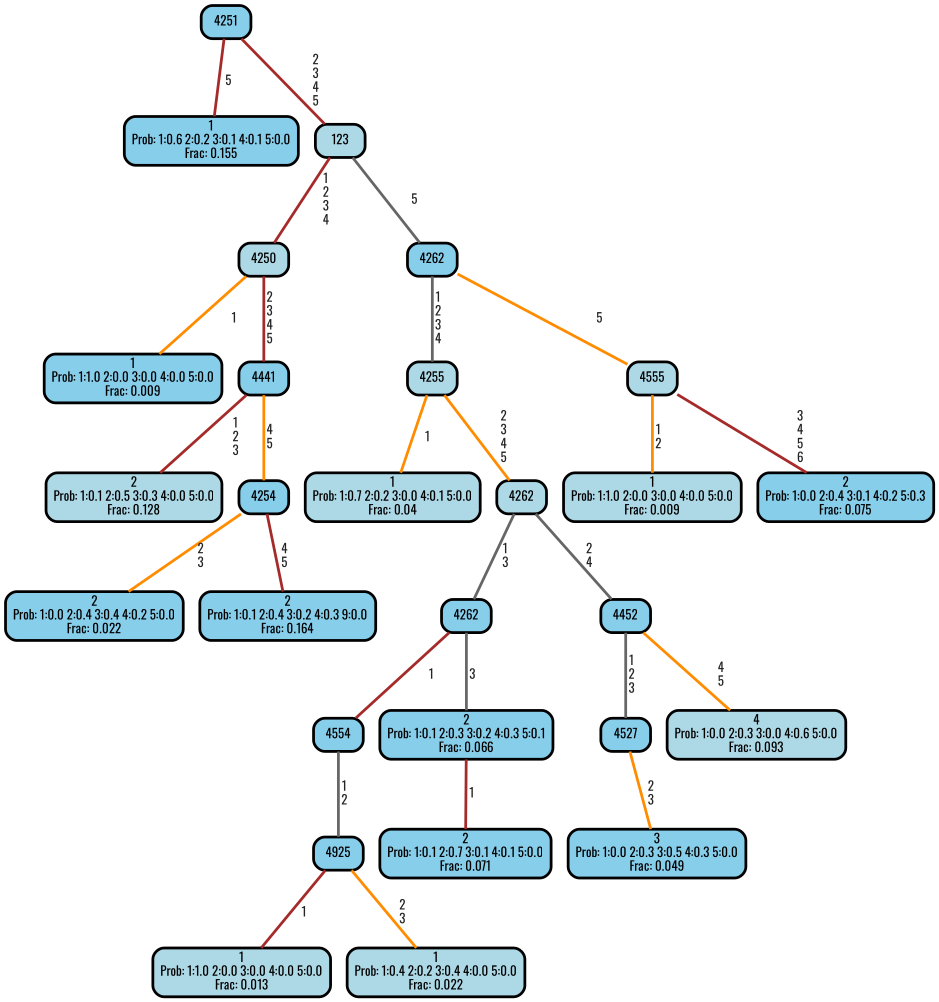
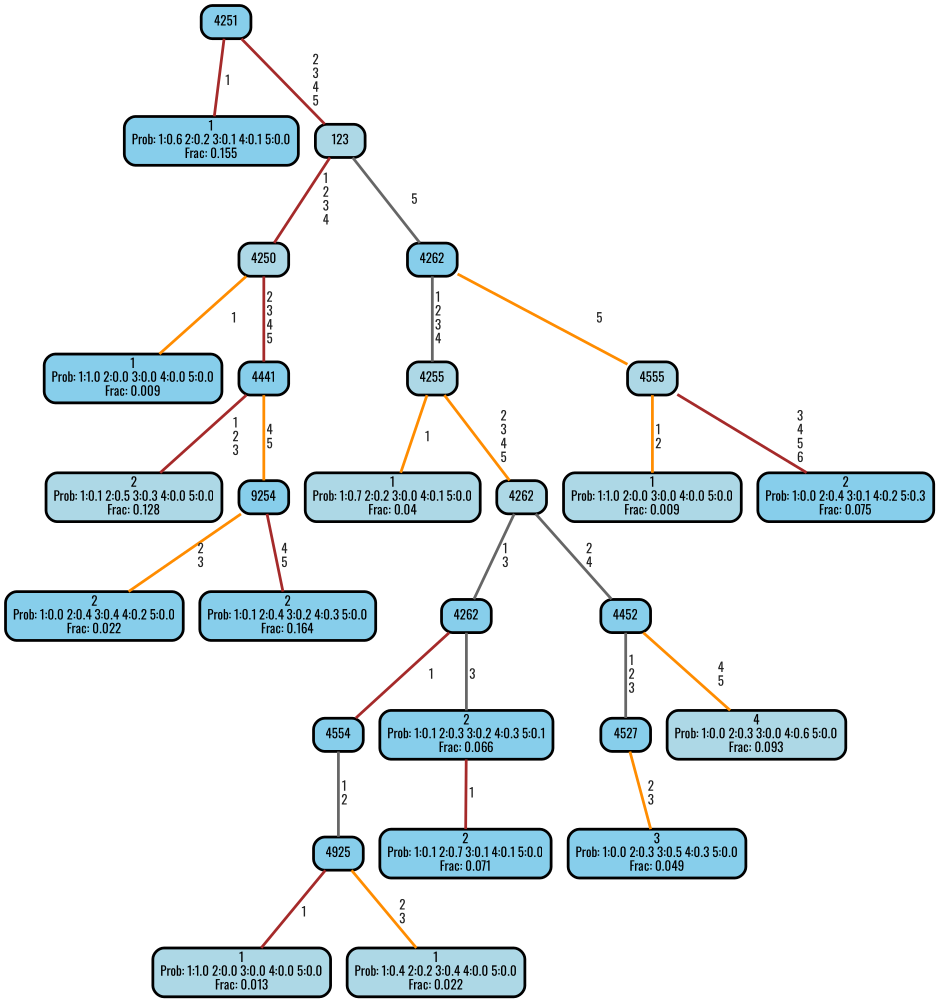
edge "4251" -- "1 Prob: 1:0.6 2:0.2 3:0.1 4:0.1 5:0.0 Frac: 0.155": label " 5" -> " 1"
node "4254": label "4254" -> "9254"
node "2 Prob: 1:0.1 2:0.4 3:0.2 4:0.3 9:0.0 Frac: 0.164": label "2 Prob: 1:0.1 2:0.4 3:0.2 4:0.3 9:0.0 Frac: 0.164" -> "2 Prob: 1:0.1 2:0.4 3:0.2 4:0.3 5:0.0 Frac: 0.164"
